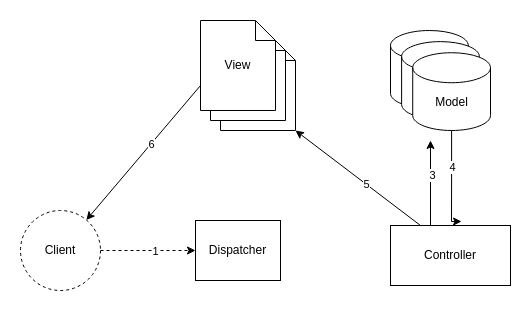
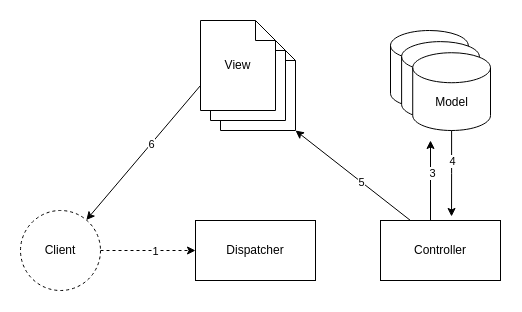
node "Dispatcher": size 85x60 -> 120x60
node "Controller": moved (451, 256) -> (441, 251)
